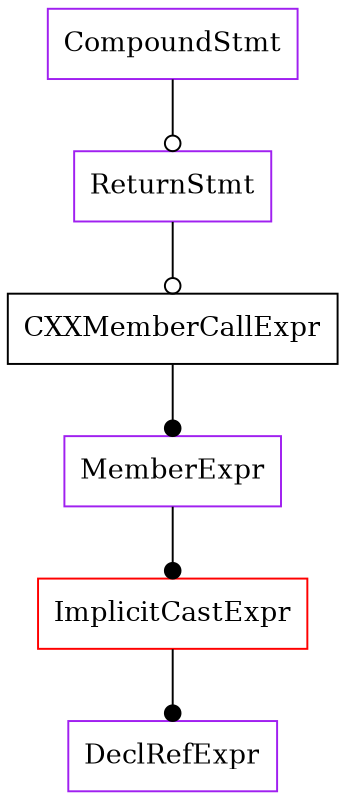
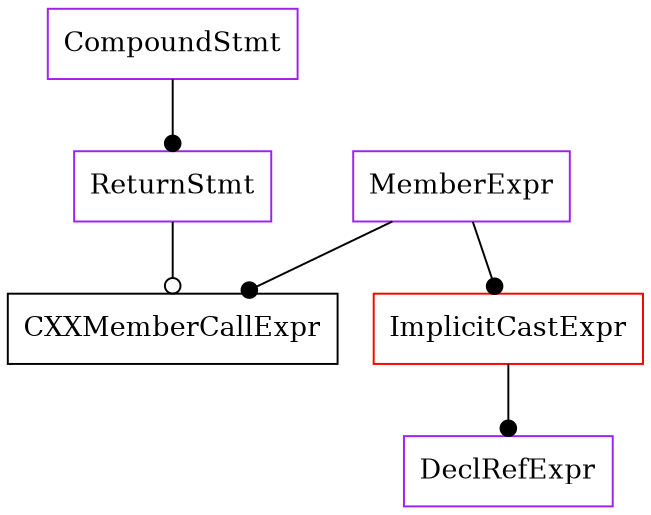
edge "CompoundStmt" -> "ReturnStmt": arrowhead odot -> dot
edge "CXXMemberCallExpr" -> "MemberExpr": reversed
